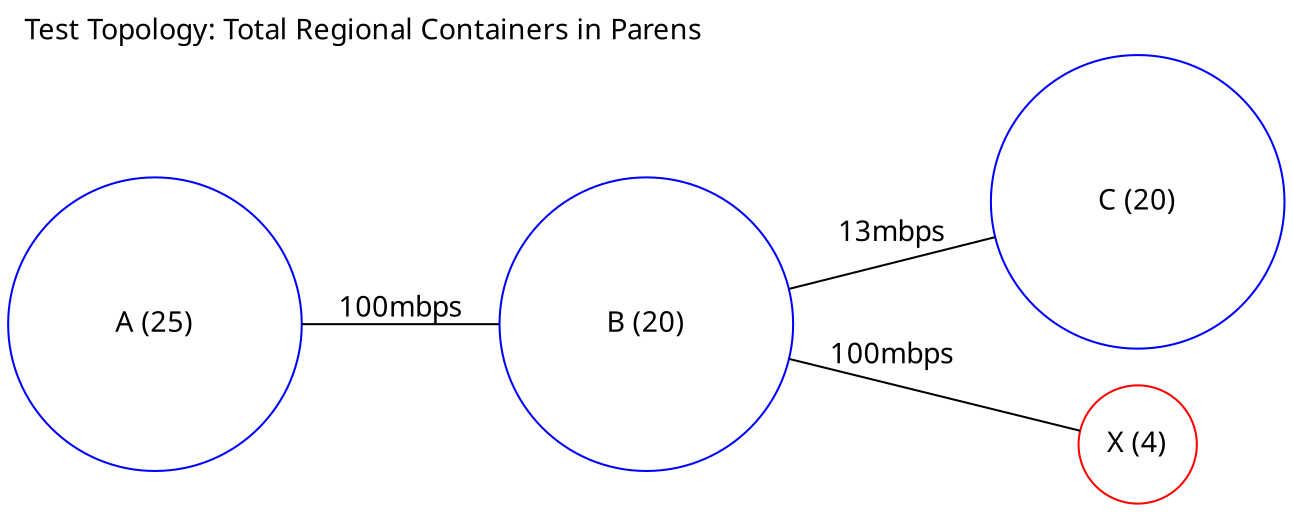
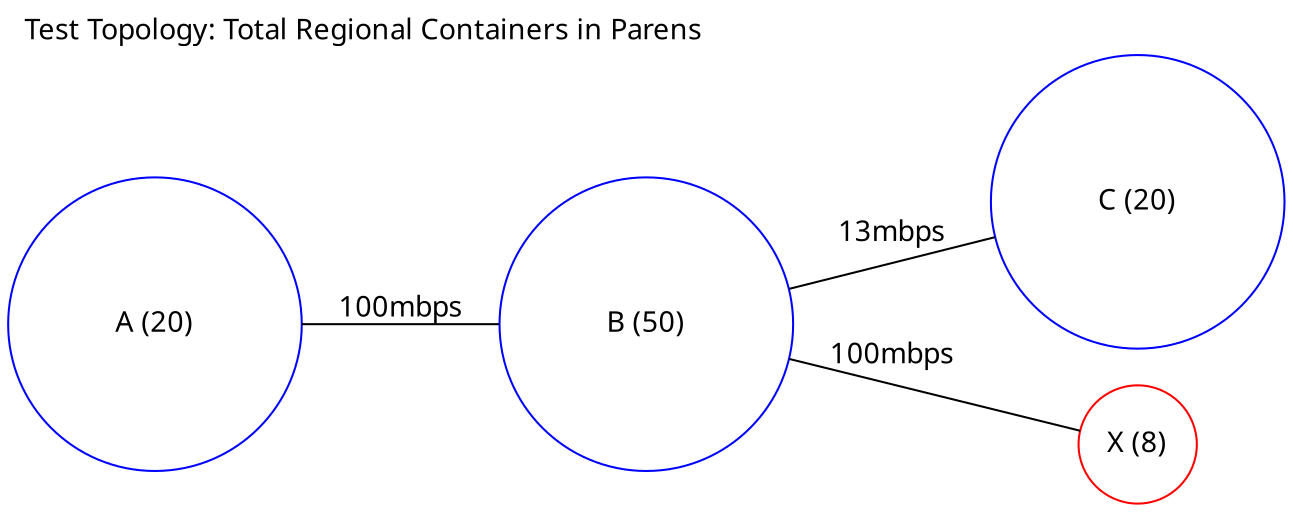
node "A (25)": label "A (25)" -> "A (20)"
node "B (20)": label "B (20)" -> "B (50)"
node "X (4)": label "X (4)" -> "X (8)"
